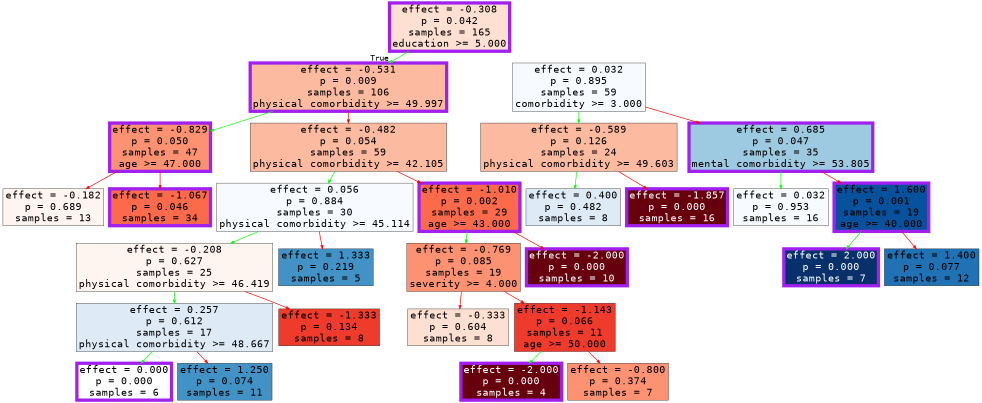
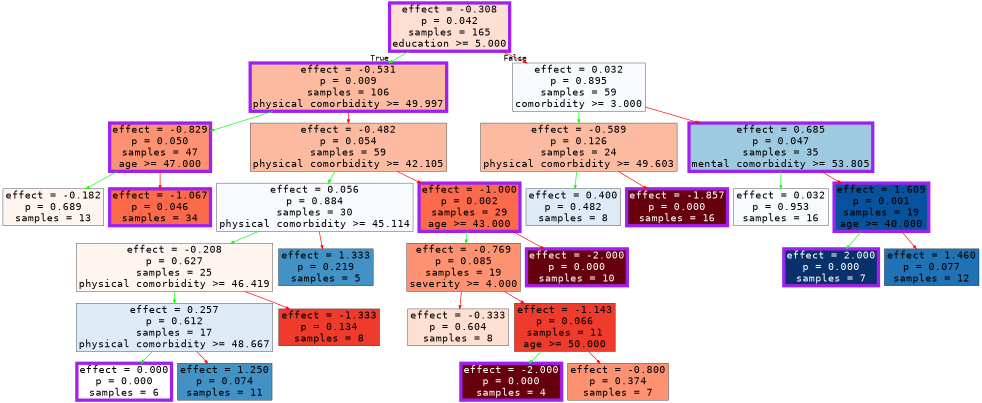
edge "effect = -0.308 p = 0.042 samples = 165 education >= 5.000" -> "effect = 0.032 p = 0.895 samples = 59 comorbidity >= 3.000": added
edge "effect = -0.829 p = 0.050 samples = 47 age >= 47.000" -> "effect = -0.182 p = 0.689 samples = 13": color red -> green
node "effect = -1.010 p = 0.002 samples = 29 age >= 43.000": label "effect = -1.010 p = 0.002 samples = 29 age >= 43.000" -> "effect = -1.000 p = 0.002 samples = 29 age >= 43.000"
node "effect = 1.600 p = 0.001 samples = 19 age >= 40.000": label "effect = 1.600 p = 0.001 samples = 19 age >= 40.000" -> "effect = 1.609 p = 0.001 samples = 19 age >= 40.000"
node "effect = 1.400 p = 0.077 samples = 12": label "effect = 1.400 p = 0.077 samples = 12" -> "effect = 1.460 p = 0.077 samples = 12"
